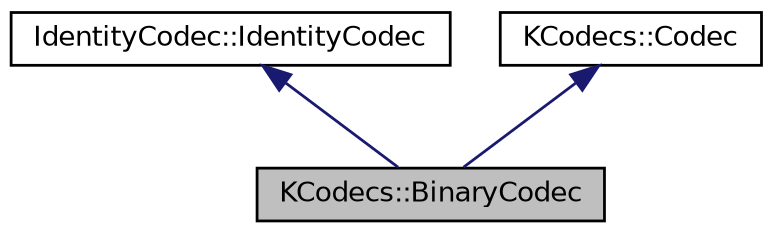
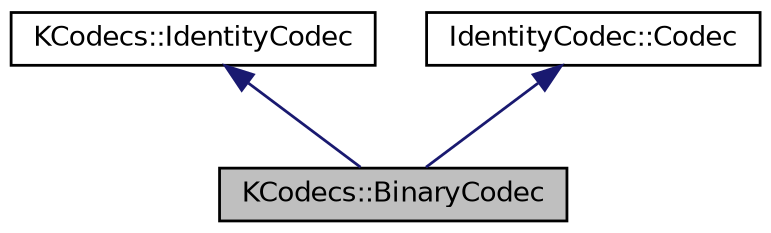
node "IdentityCodec::IdentityCodec": label "IdentityCodec::IdentityCodec" -> "KCodecs::IdentityCodec"
node "KCodecs::Codec": label "KCodecs::Codec" -> "IdentityCodec::Codec"
